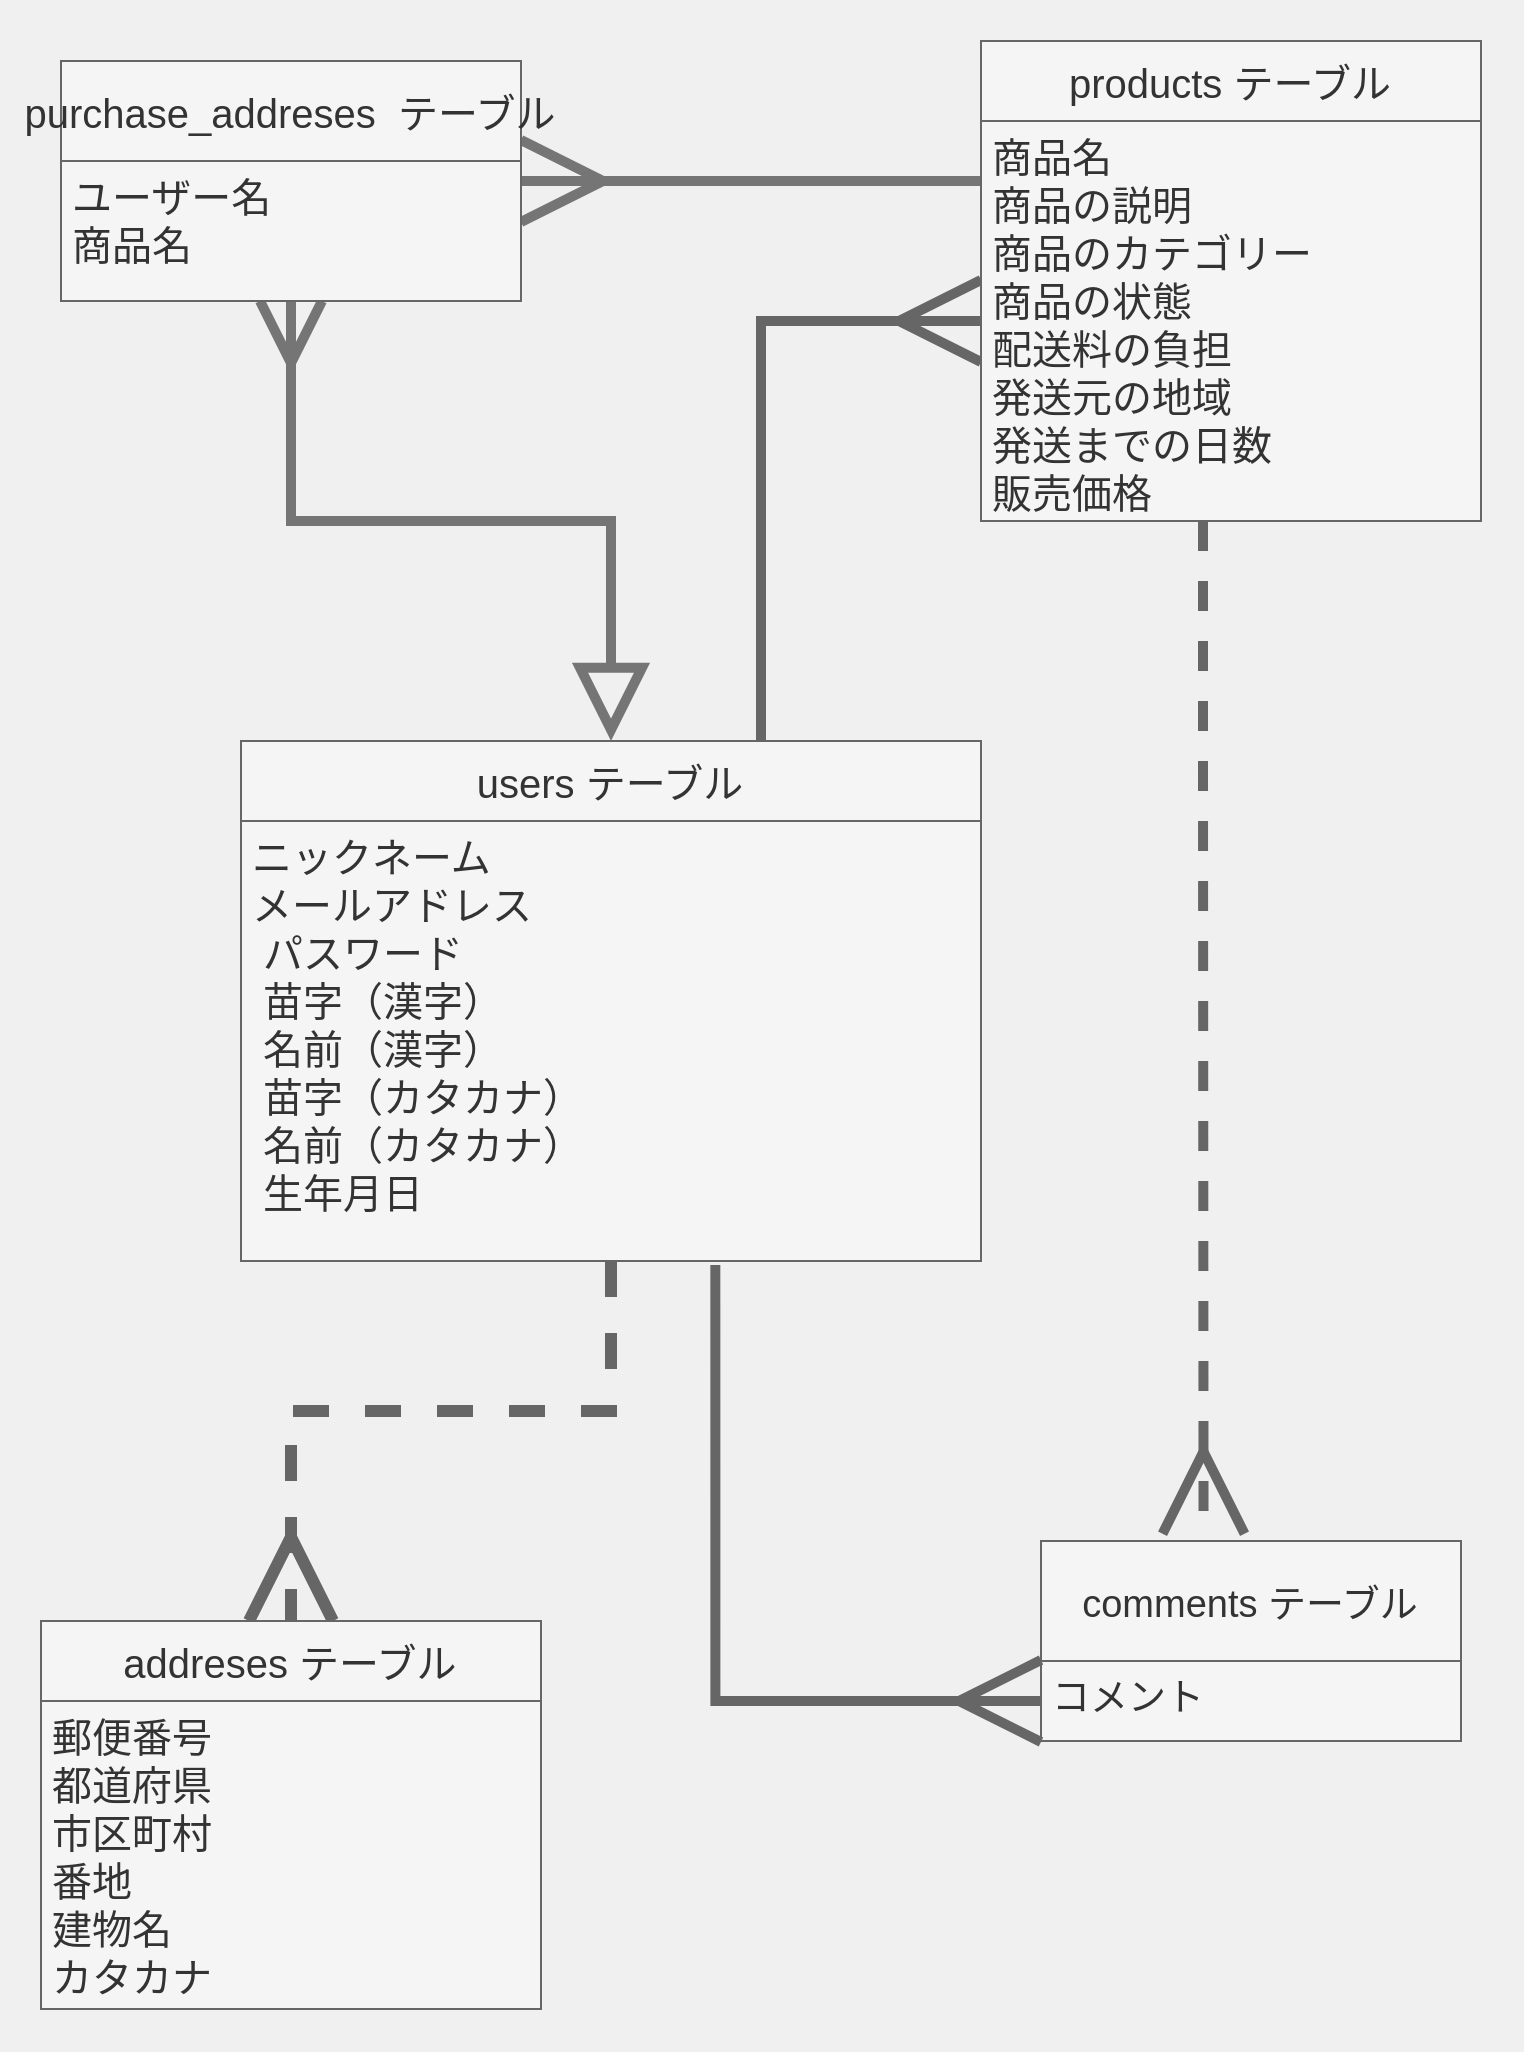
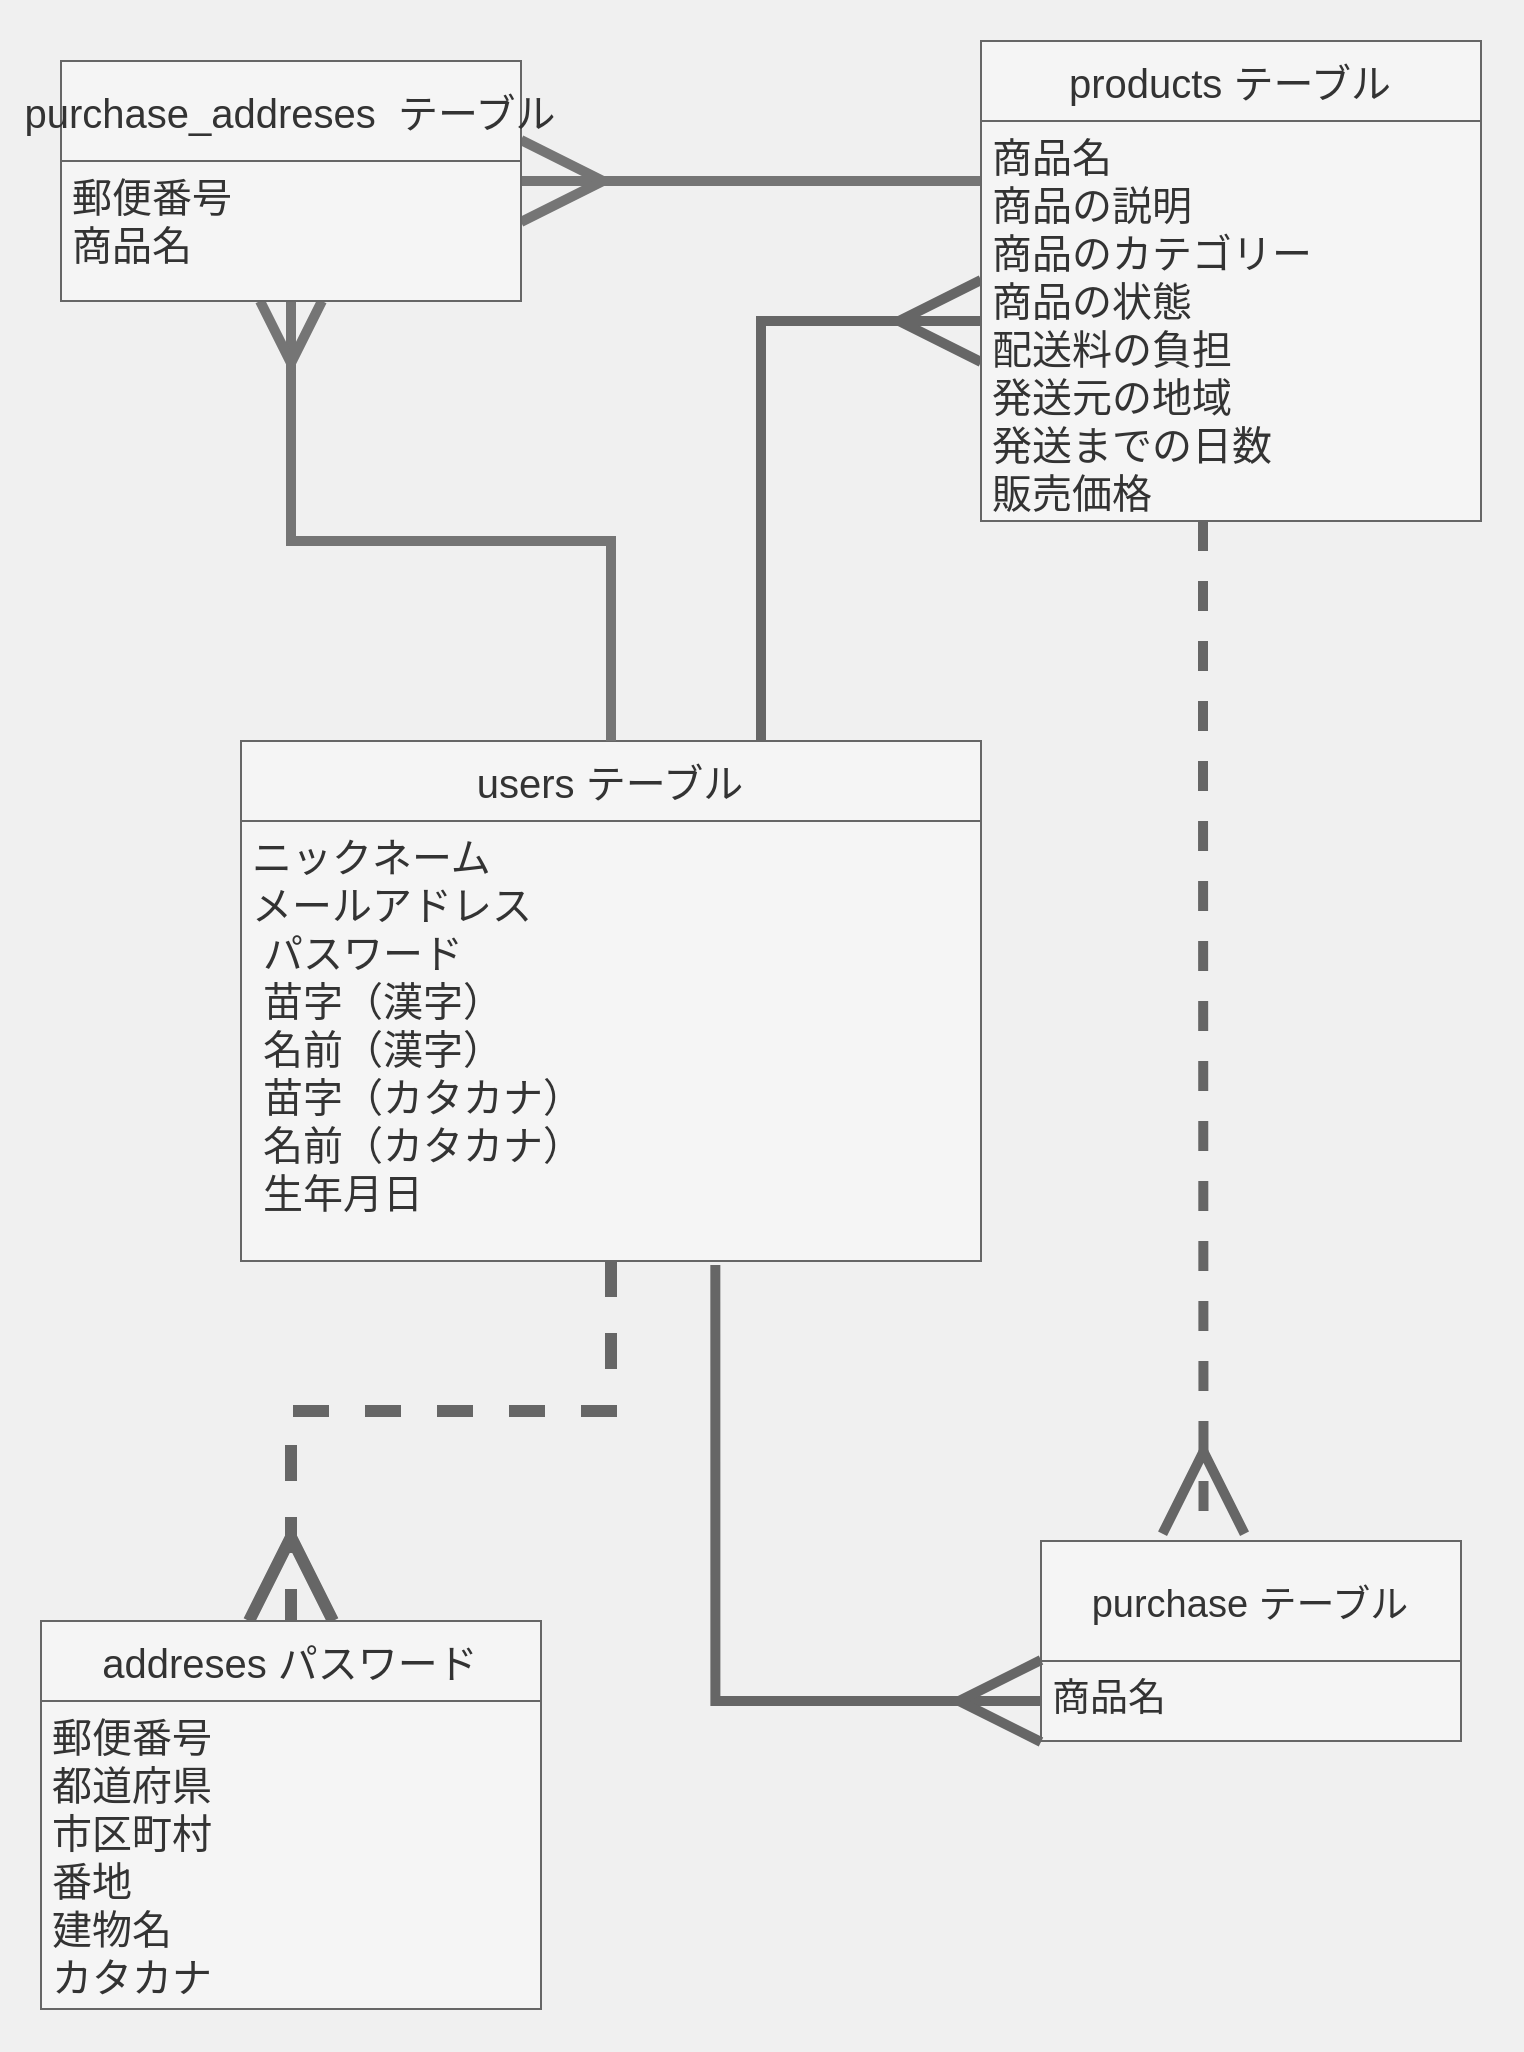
node "ユーザー名 商品名": label "ユーザー名 商品名" -> "郵便番号 商品名"
edge "purchase_addreses テーブル" -- "users テーブル": arrowhead block -> none
node "comments テーブル": label "comments テーブル" -> "purchase テーブル"
node "addreses テーブル": label "addreses テーブル" -> "addreses パスワード"
node "コメント": label "コメント" -> "商品名"
